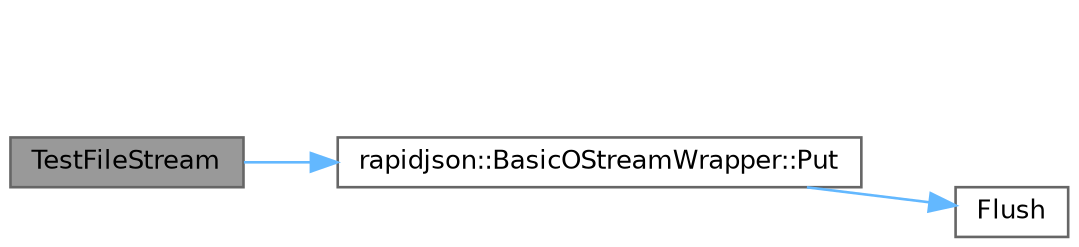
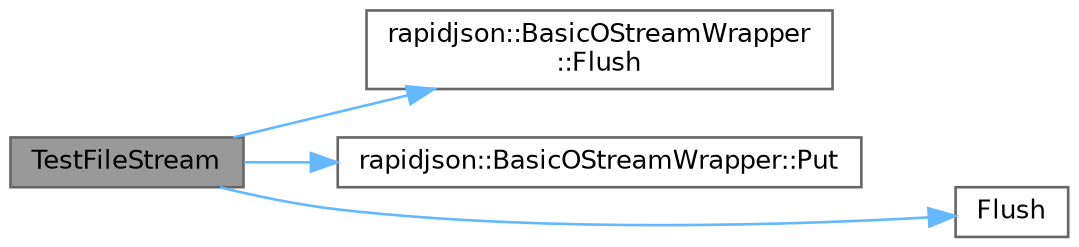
node "rapidjson::BasicOStreamWrapper ::Flush": added
edge "rapidjson::BasicOStreamWrapper::Put" -> "Flush": now "TestFileStream" -> "Flush"
